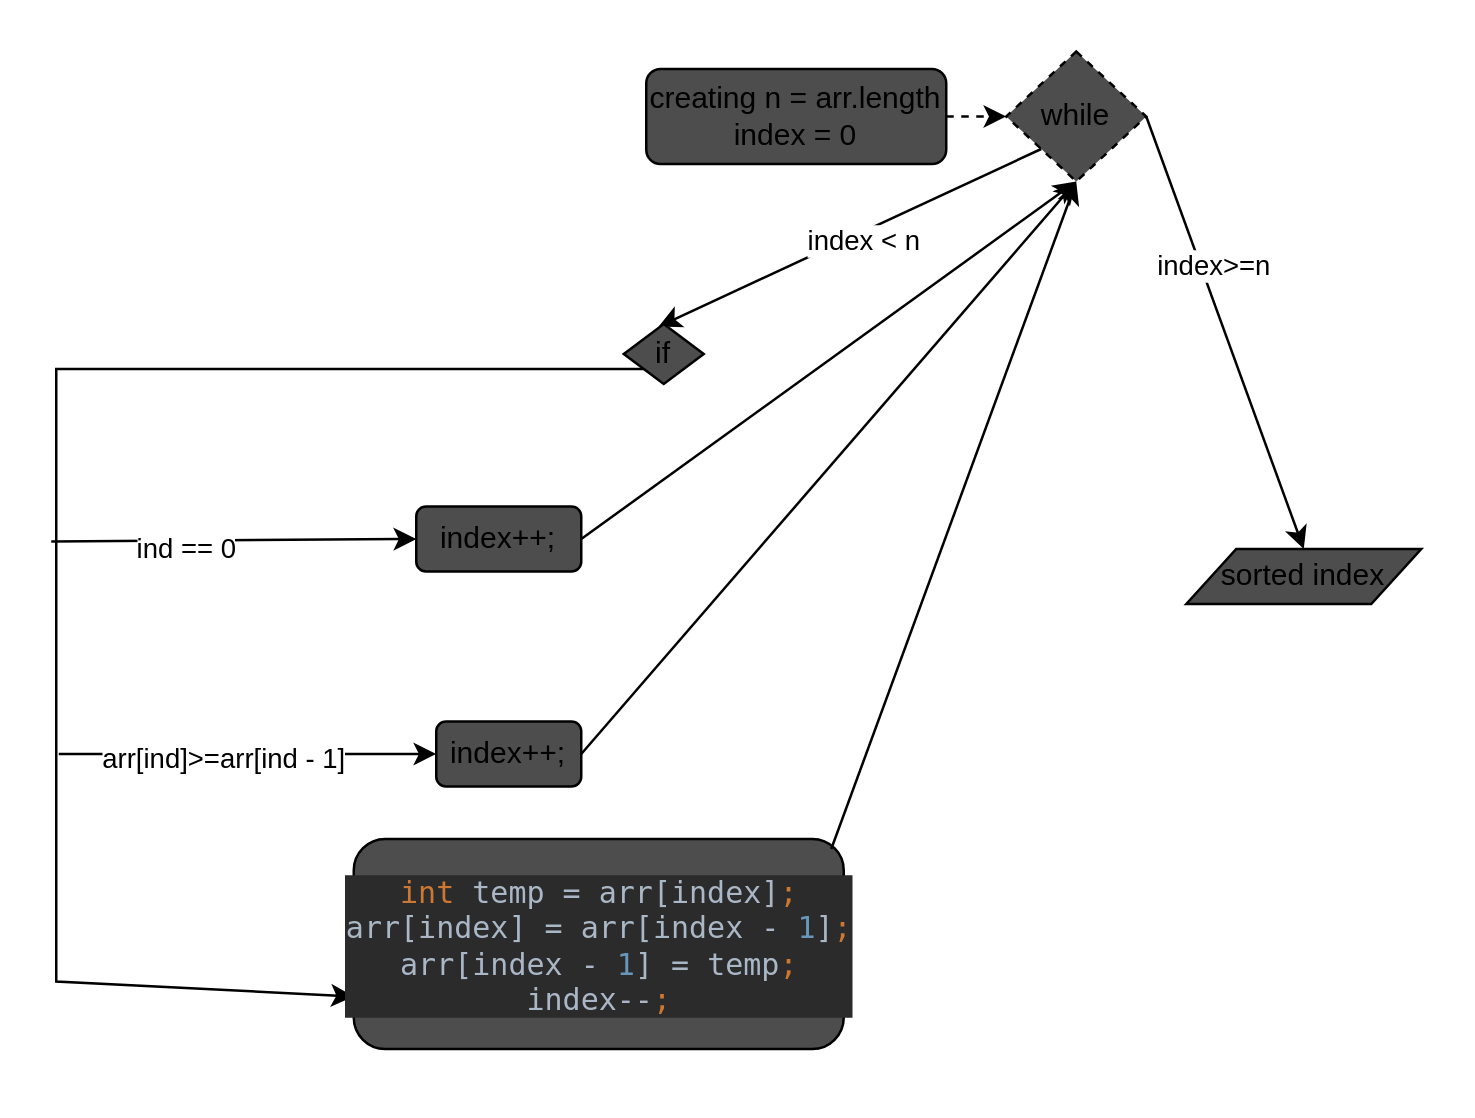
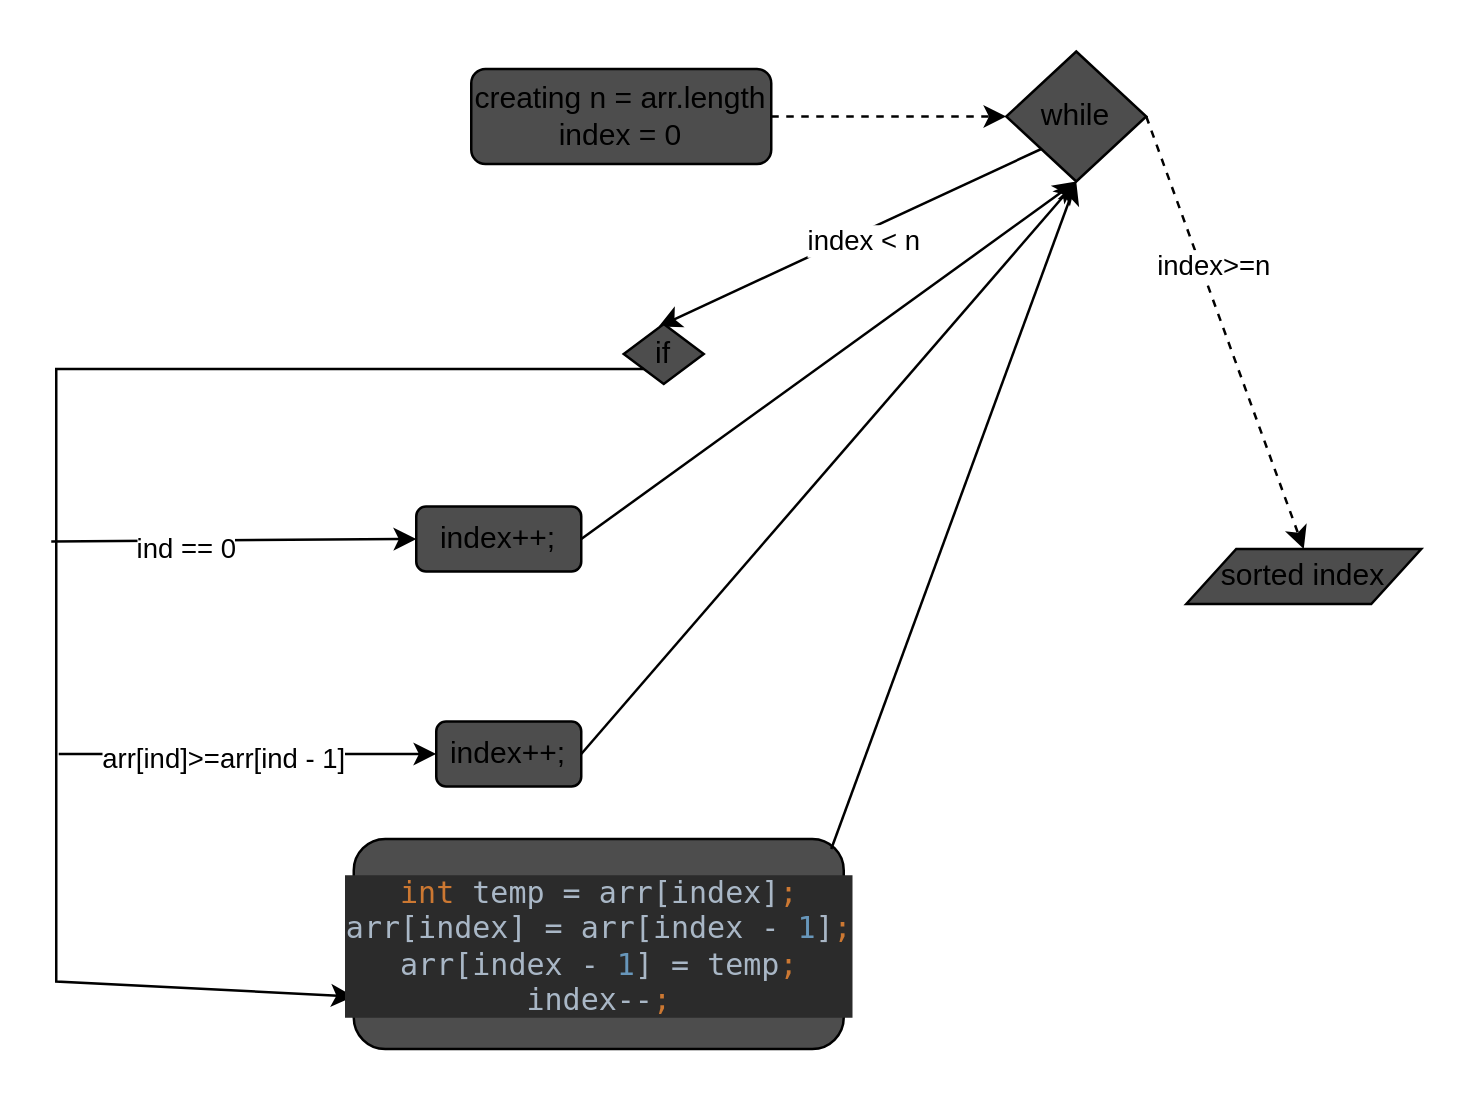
node "creating n = arr.length index = 0": moved (796, 116) -> (621, 116)
node "while": style dashed -> solid
edge "while" -> "sorted index": style solid -> dashed
